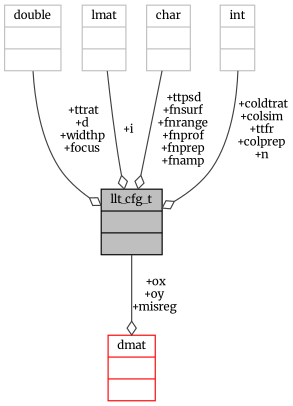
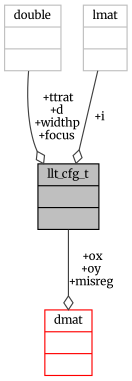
node "char": removed
node "int": removed
